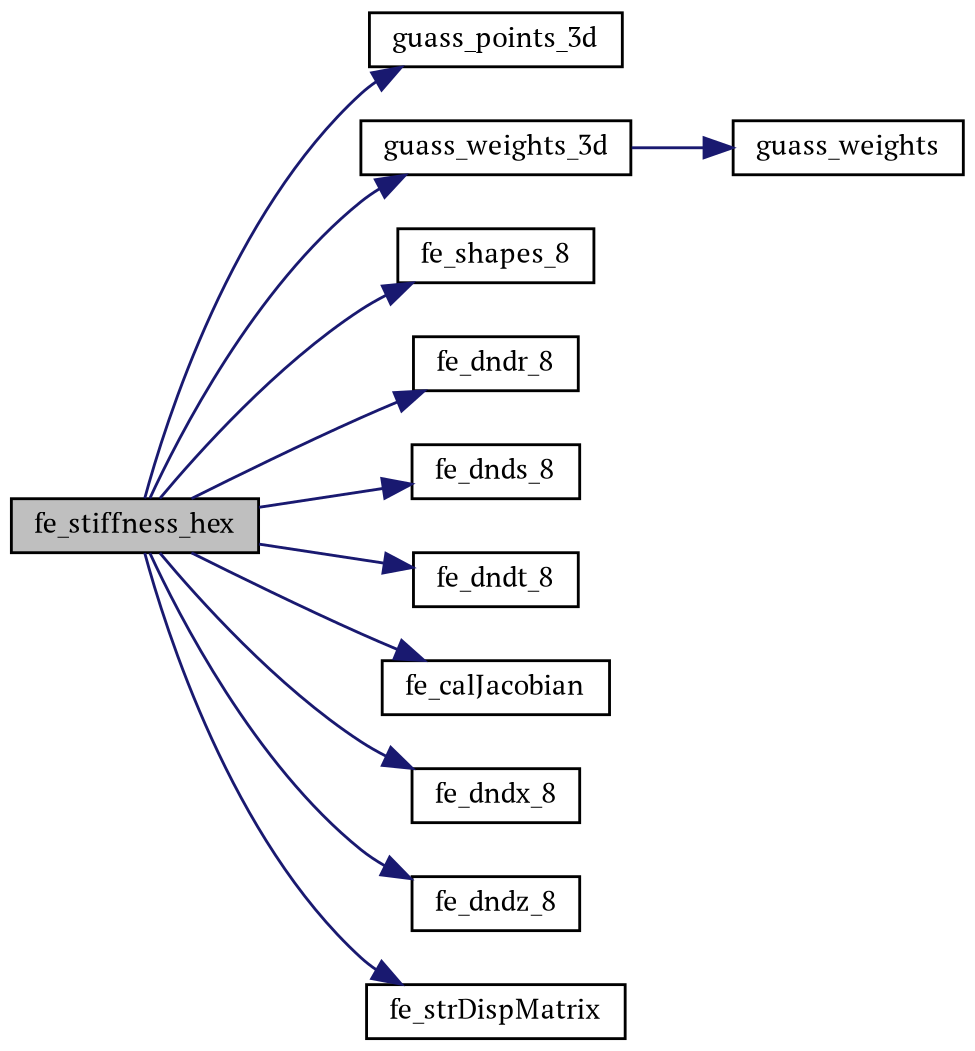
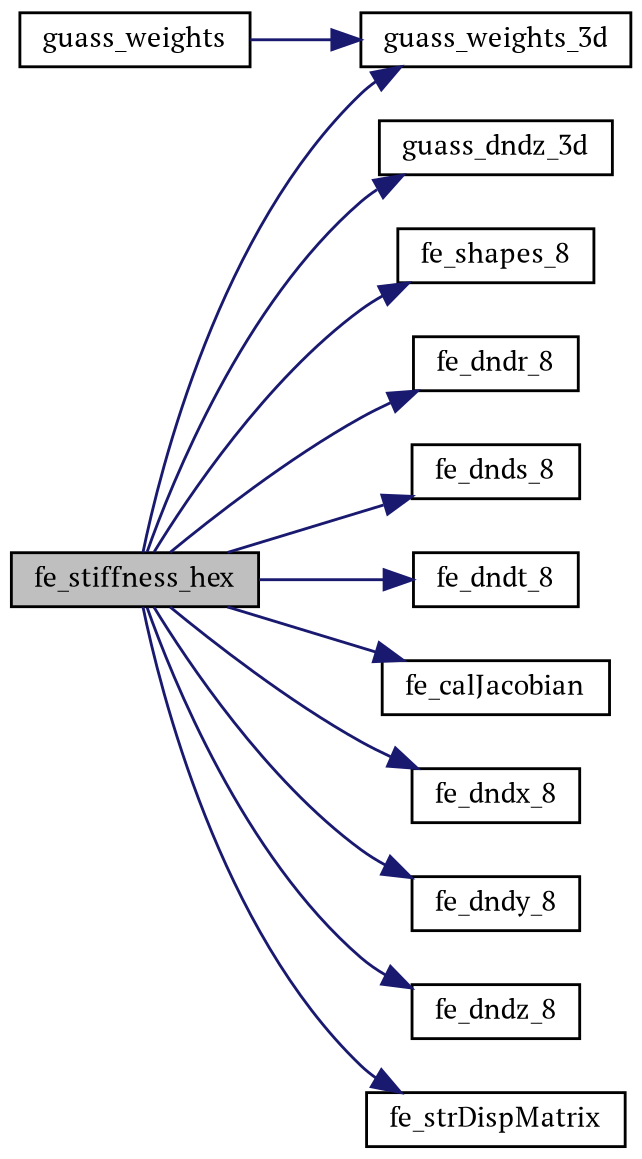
node "guass_points_3d": label "guass_points_3d" -> "guass_dndz_3d"
edge "guass_weights_3d" -> "guass_weights": reversed
node "fe_dndy_8": added
